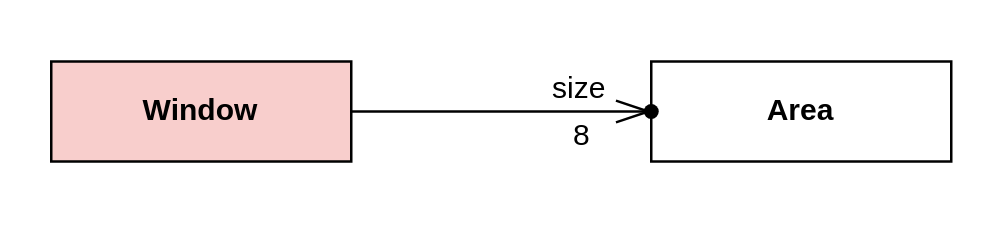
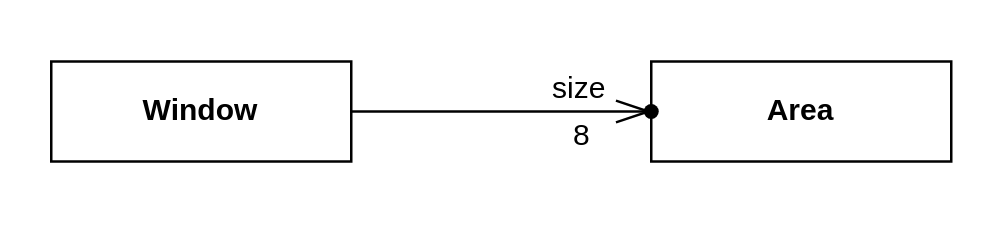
node "Window": fillcolor #f8cecc -> #ffffff
